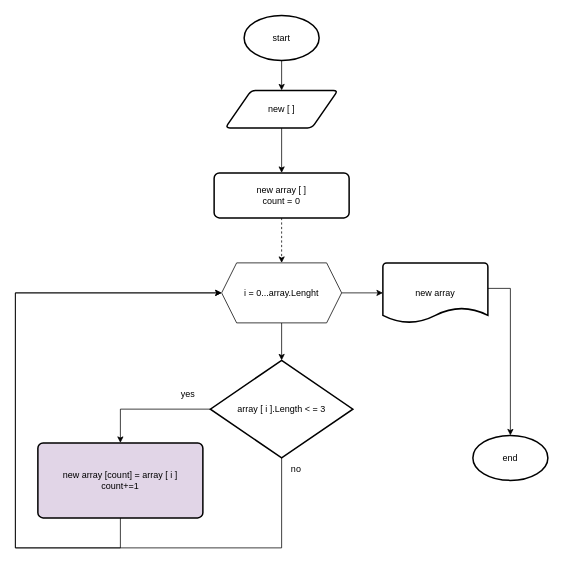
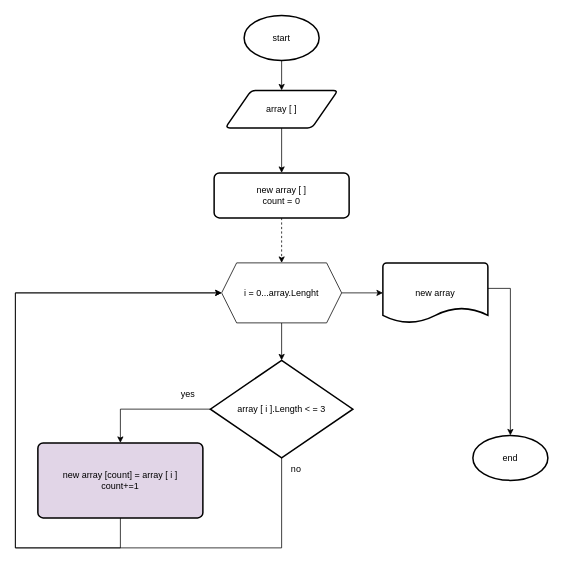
node "new [ ]": label "new [ ]" -> "array [ ]"
